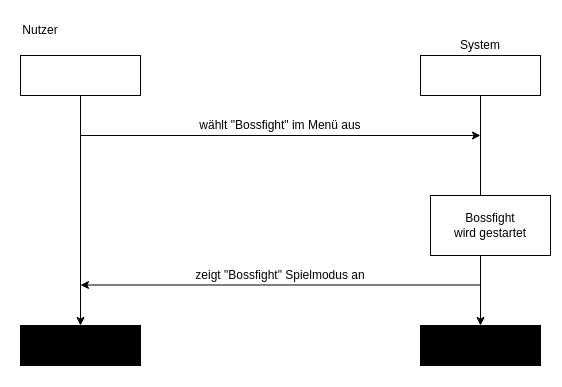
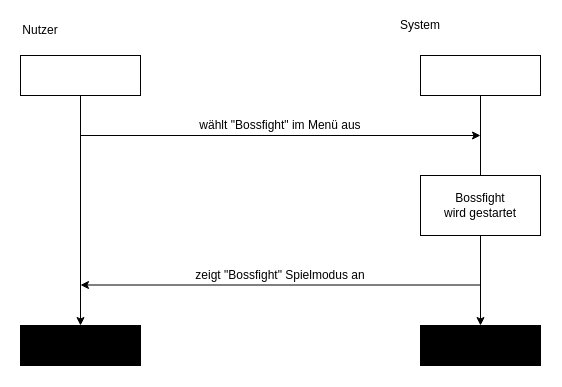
node "System": moved (481, 46) -> (421, 26)
node "Bossfight wird gestartet": moved (491, 226) -> (481, 206)
